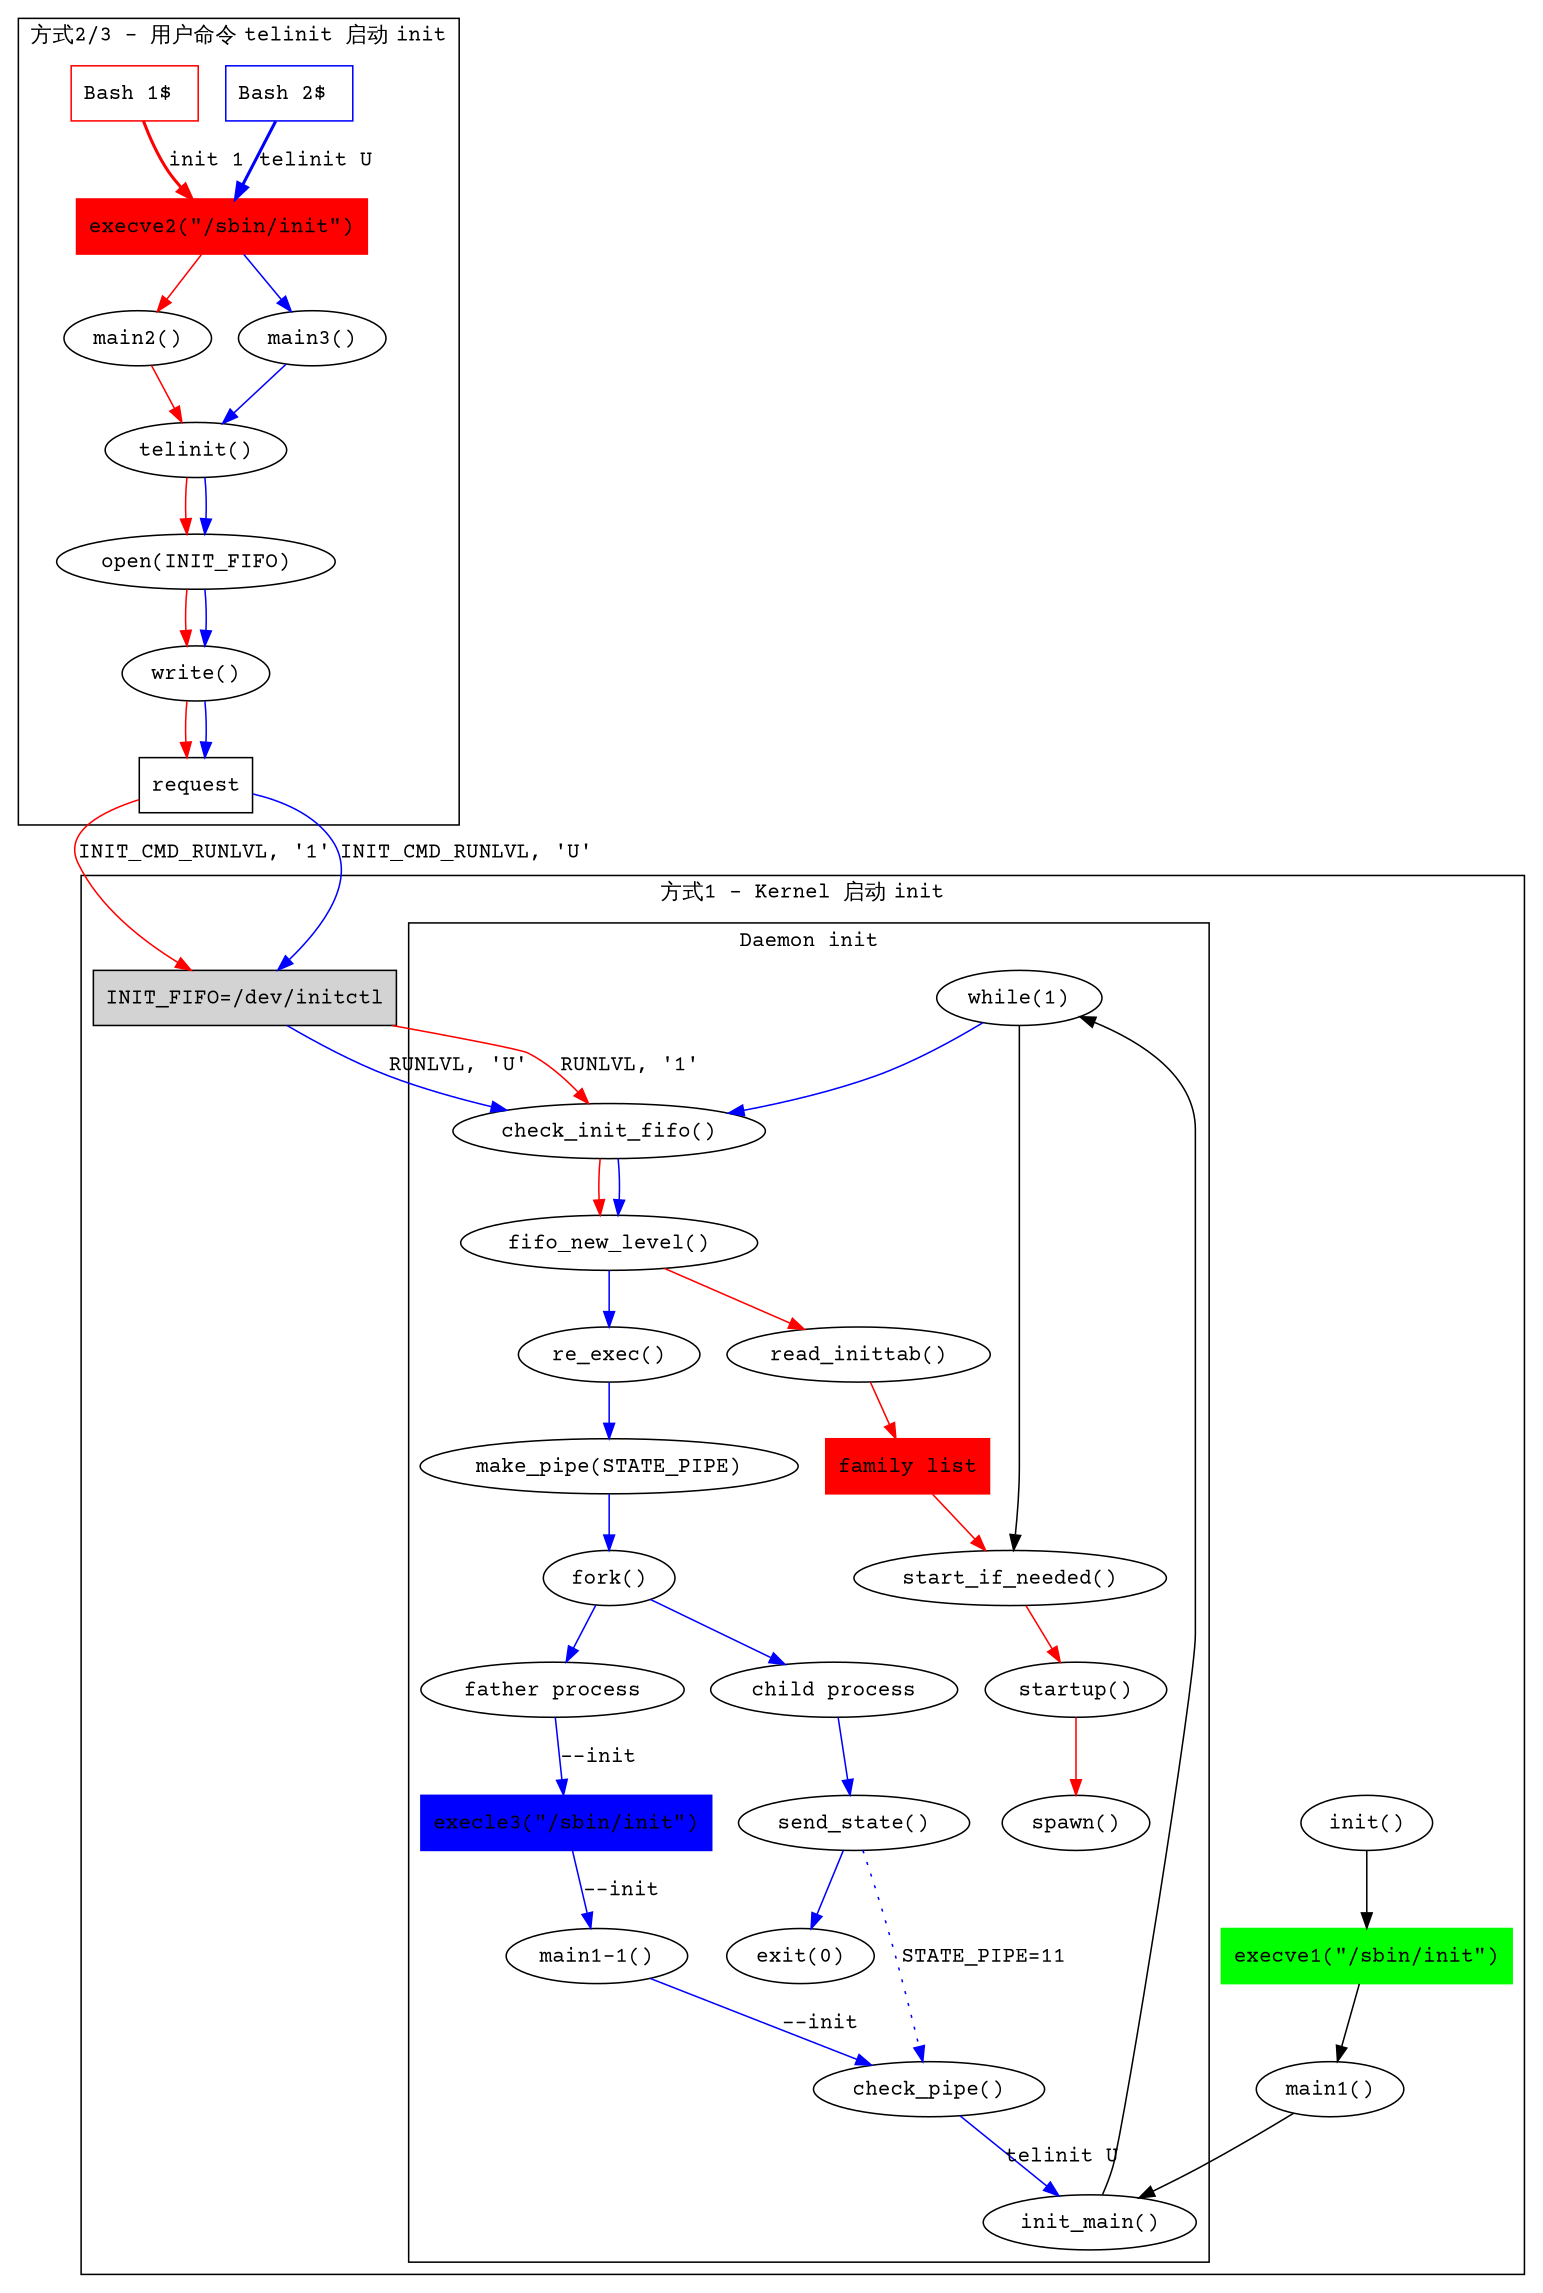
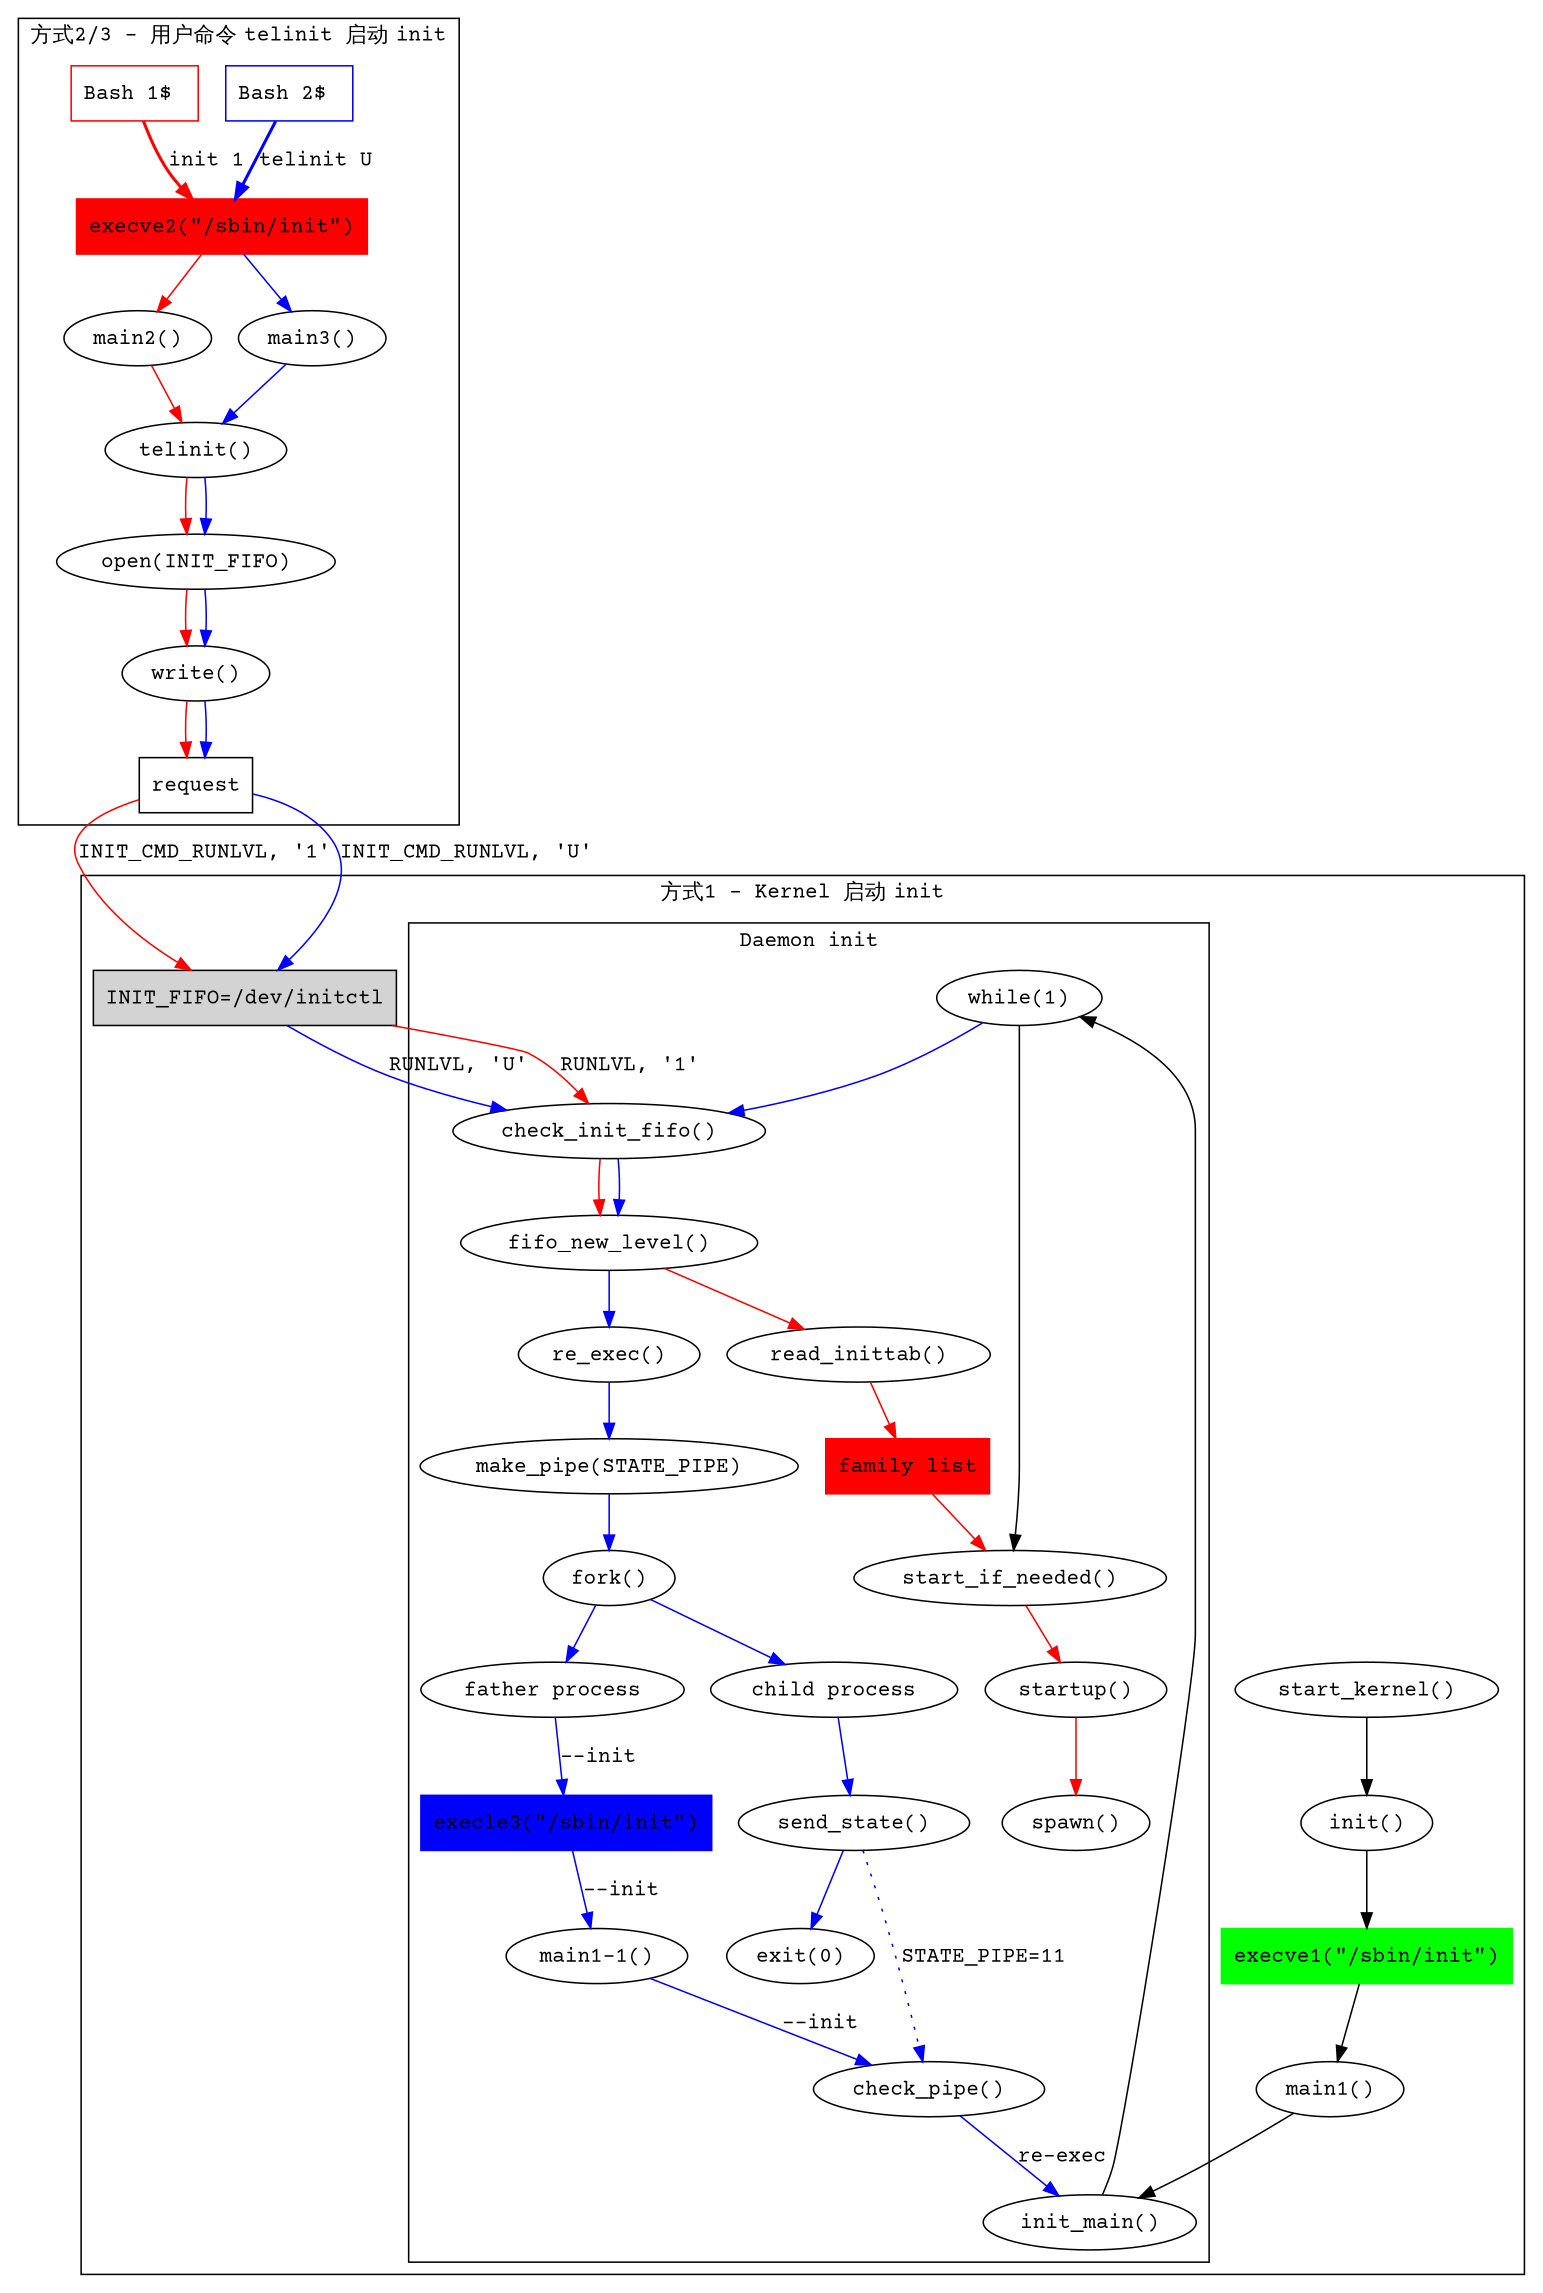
node "start_kernel()": added
edge "check_pipe()" -> "init_main()": label "telinit U" -> "re-exec"
